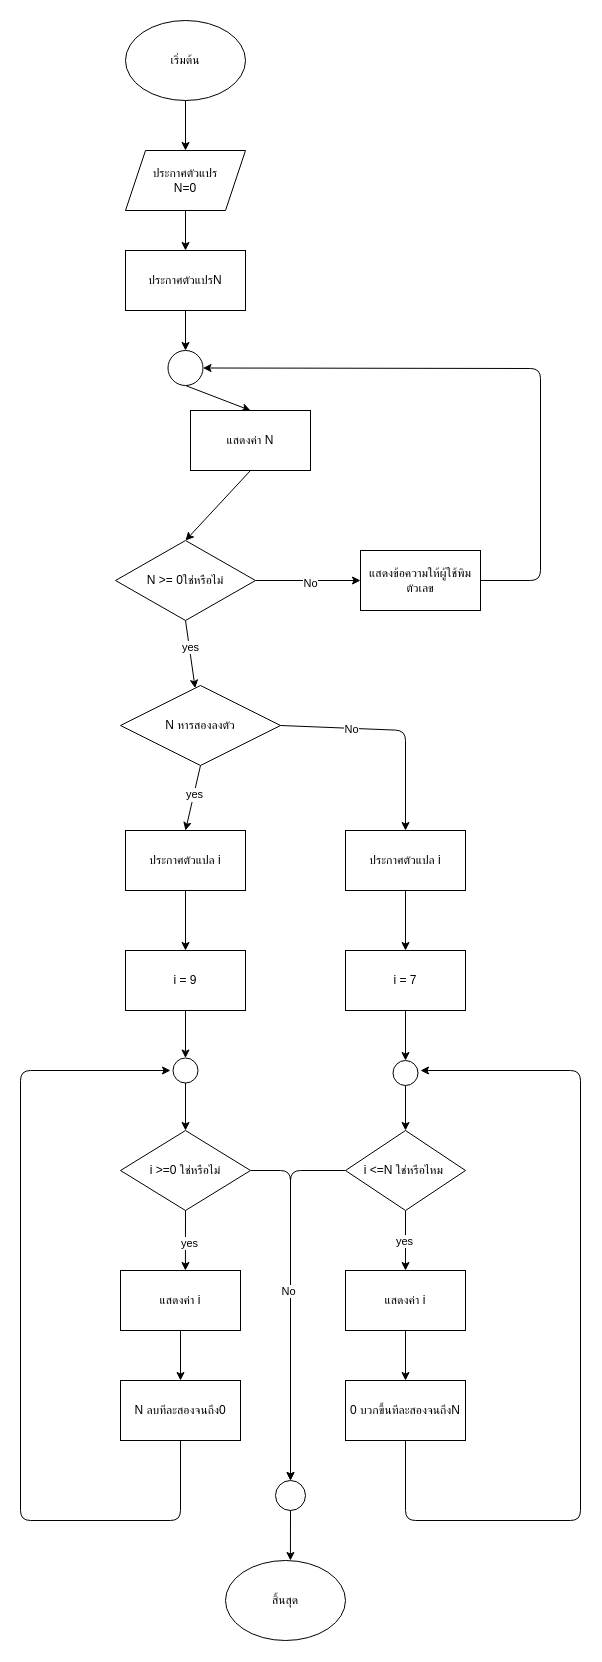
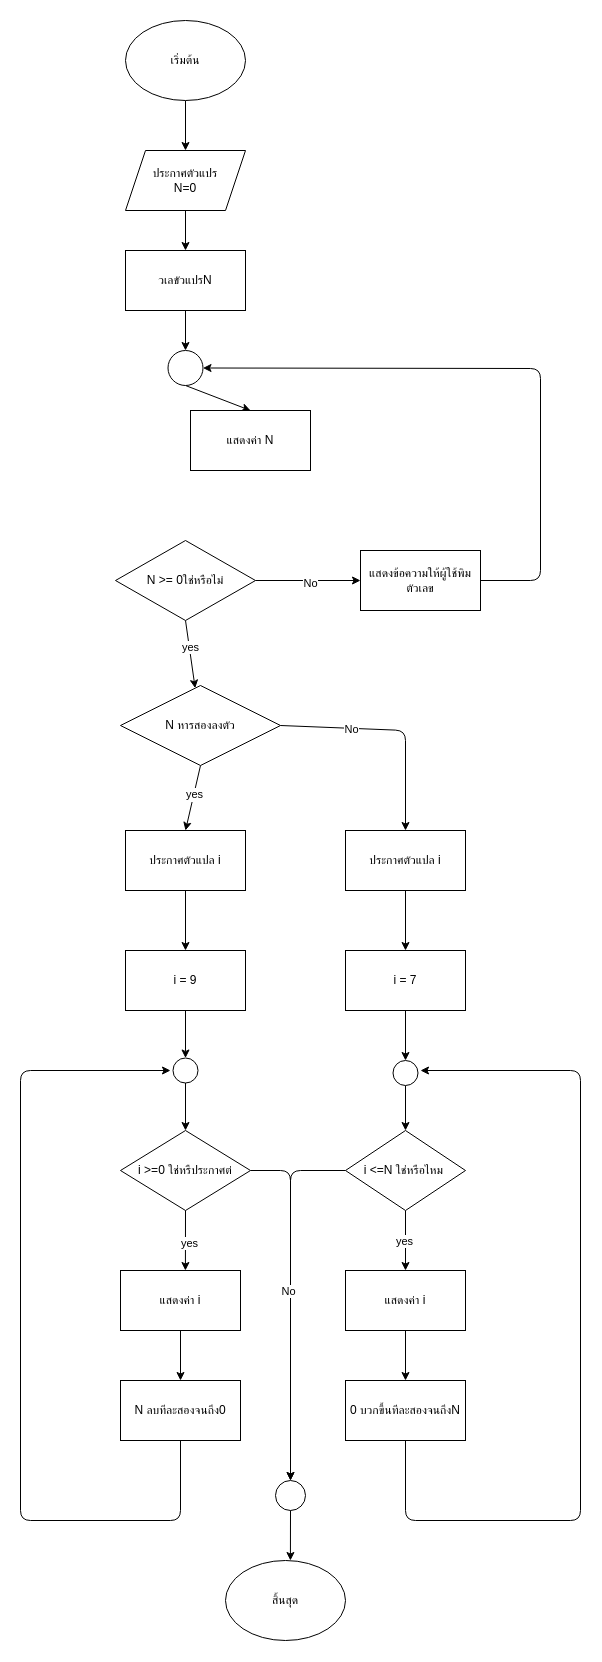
node "ประกาศตัวแปรN": label "ประกาศตัวแปรN" -> "วเลขัวแปรN"
edge "แสดงค่า N" -> "N >= 0ใช่หรือไม่": removed
node "i >=0 ใช่หรือไม่": label "i >=0 ใช่หรือไม่" -> "i >=0 ใช่หรืประกาศต่"
